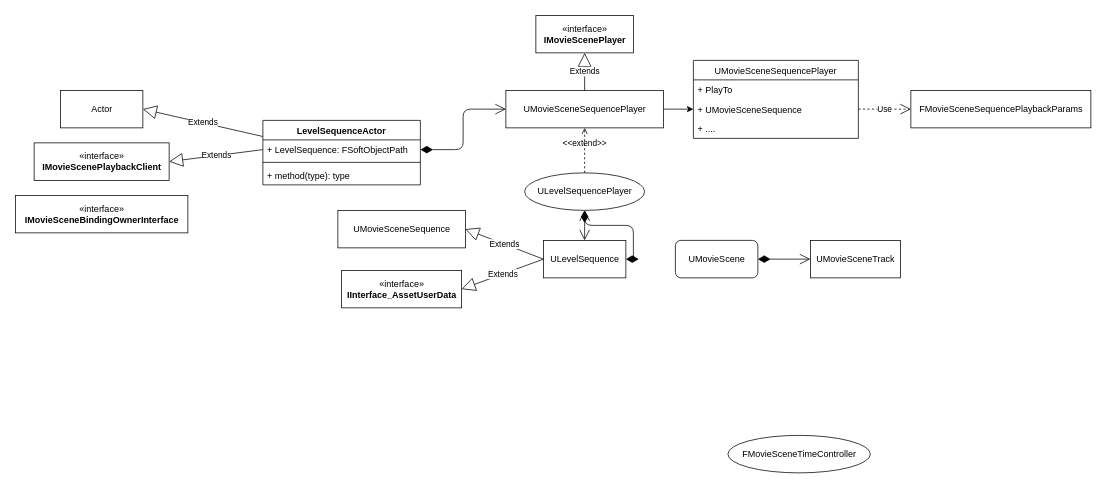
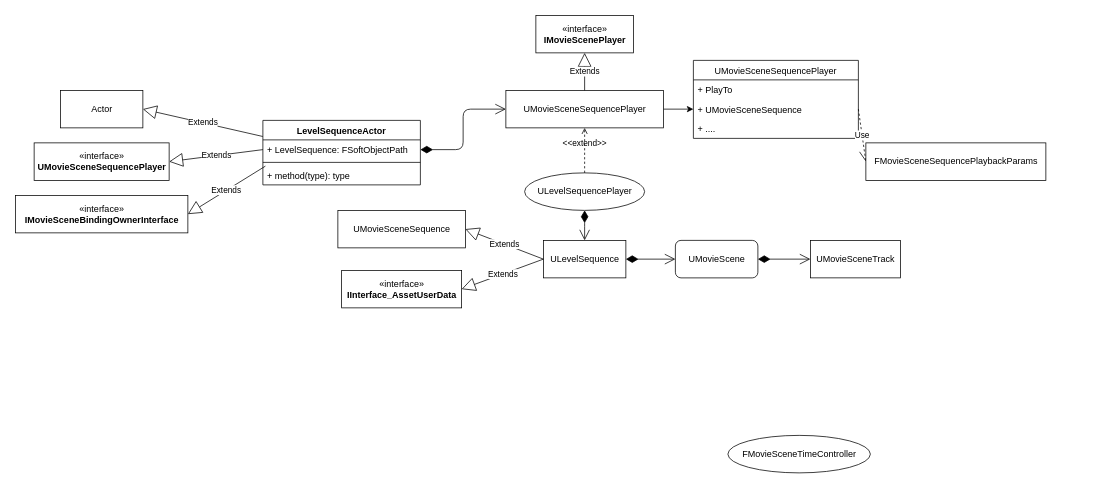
node "FMovieSceneSequencePlaybackParams": moved (1001, 109) -> (956, 162)
node "«interface» IMovieScenePlaybackClient": label "«interface» IMovieScenePlaybackClient" -> "«interface» UMovieSceneSequencePlayer"
edge "+ method(type): type" -> "«interface» IMovieSceneBindingOwnerInterface": added, label "Extends"
edge "ULevelSequencePlayer" -- "ULevelSequence": now "UMovieScene" -- "ULevelSequence"
